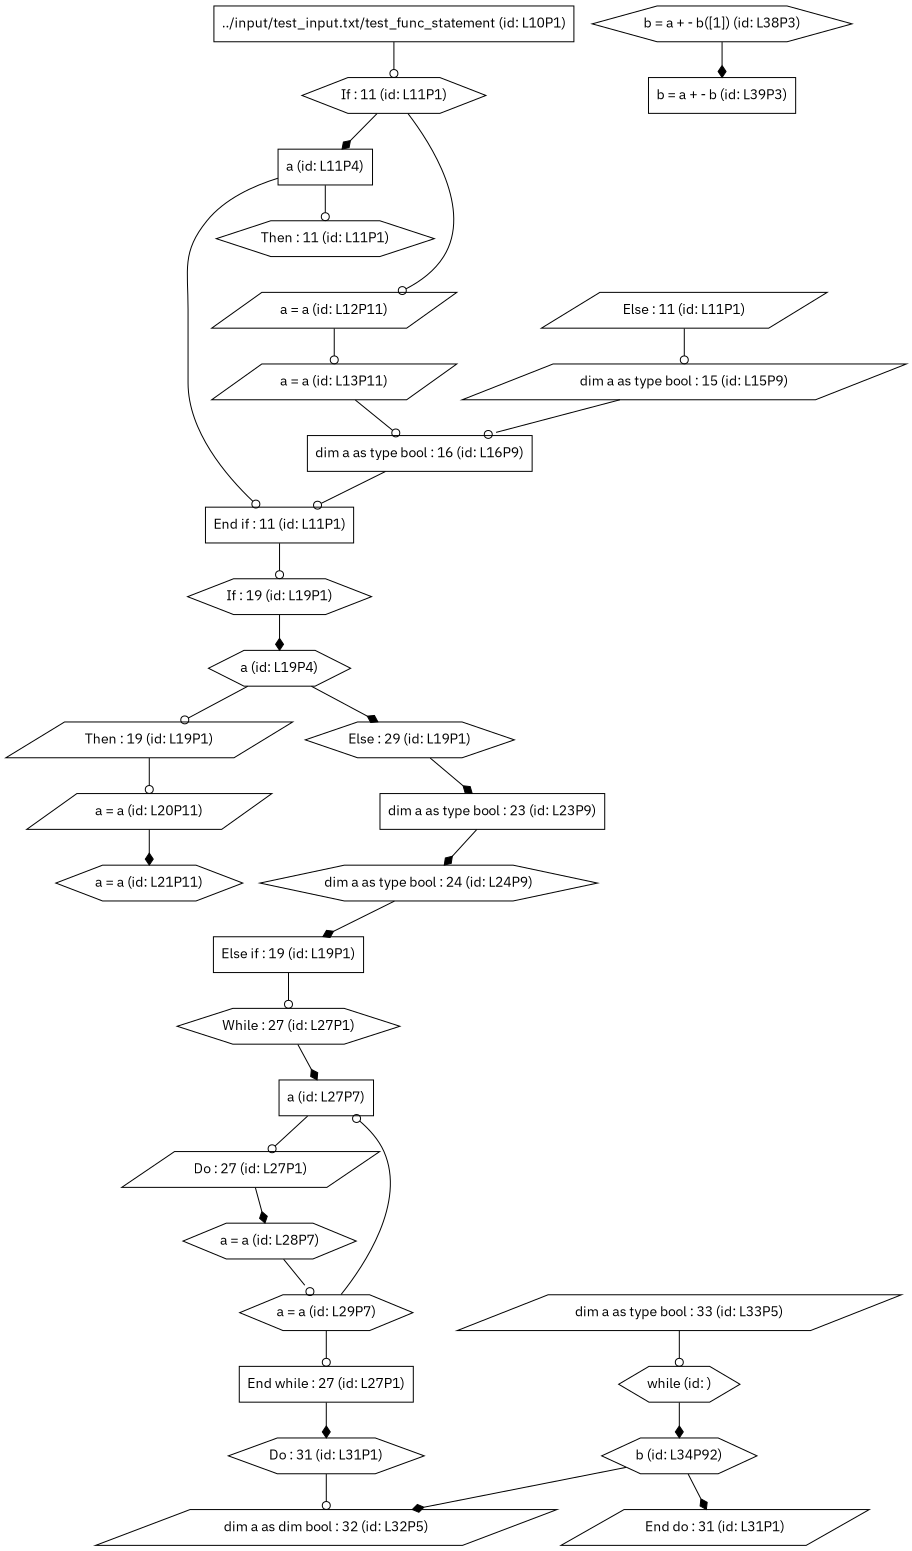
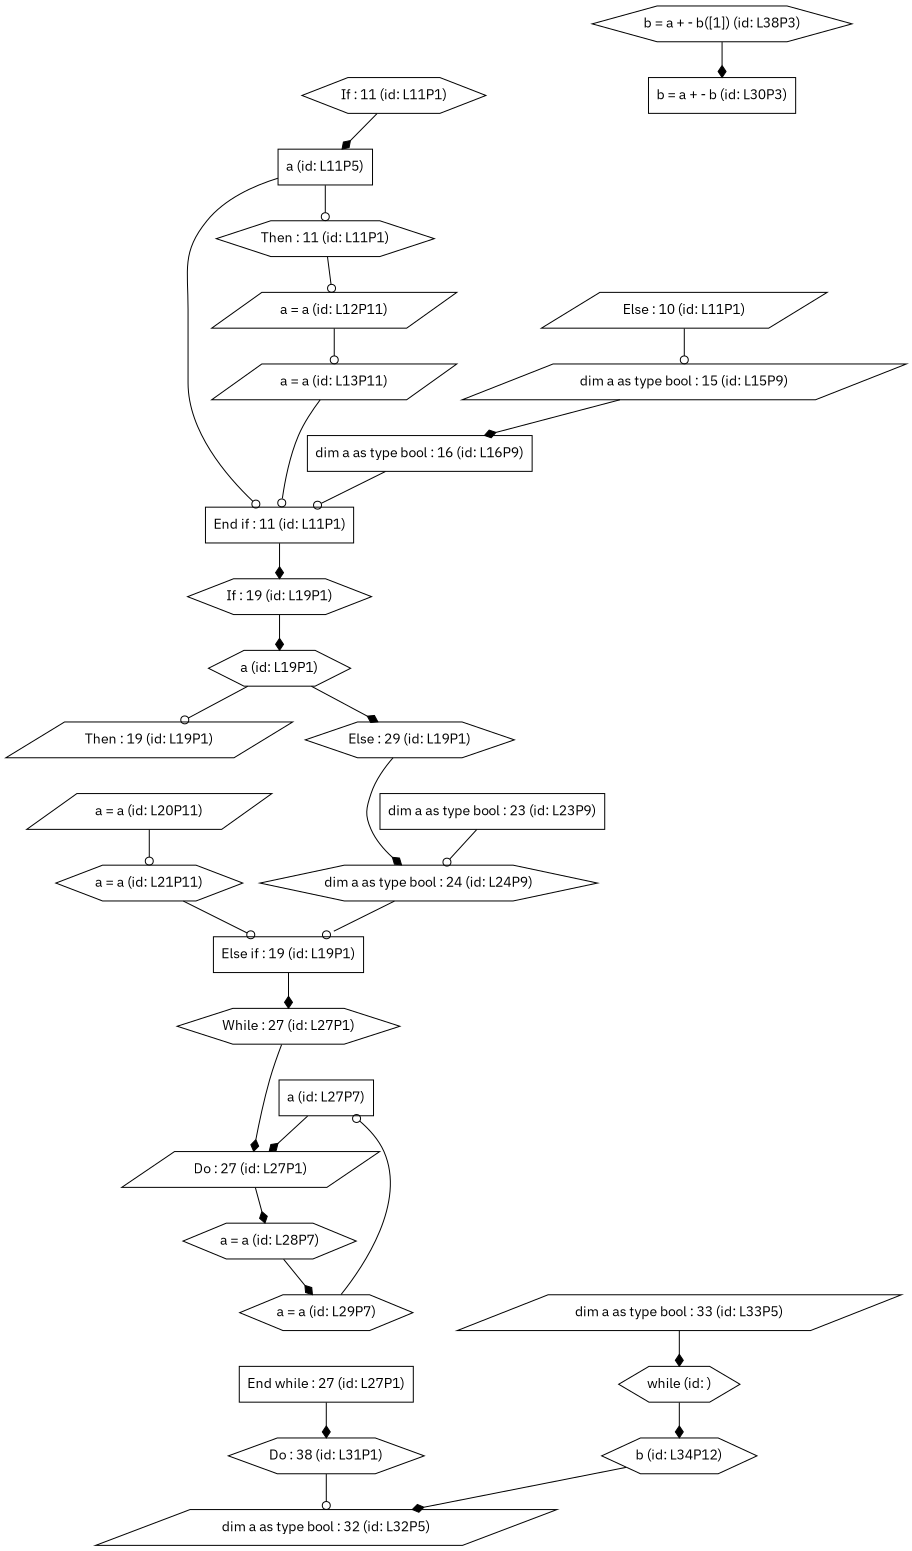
node "../input/test_input.txt/test_func_statement (id: L10P1)": removed
node "b = a + - b (id: L39P3)": label "b = a + - b (id: L39P3)" -> "b = a + - b (id: L30P3)"
node "a (id: L11P4)": label "a (id: L11P4)" -> "a (id: L11P5)"
edge "If : 11 (id: L11P1)" -> "a = a (id: L12P11)": now "Then : 11 (id: L11P1)" -> "a = a (id: L12P11)"
node "Else : 11 (id: L11P1)": label "Else : 11 (id: L11P1)" -> "Else : 10 (id: L11P1)"
edge "a = a (id: L13P11)" -> "dim a as type bool : 16 (id: L16P9)": now "a = a (id: L13P11)" -> "End if : 11 (id: L11P1)"
edge "dim a as type bool : 15 (id: L15P9)" -> "dim a as type bool : 16 (id: L16P9)": arrowhead odot -> diamond
edge "End if : 11 (id: L11P1)" -> "If : 19 (id: L19P1)": arrowhead odot -> diamond
node "a (id: L19P4)": label "a (id: L19P4)" -> "a (id: L19P1)"
edge "Then : 19 (id: L19P1)" -> "a = a (id: L20P11)": removed
edge "Else : 29 (id: L19P1)" -> "dim a as type bool : 23 (id: L23P9)": now "Else : 29 (id: L19P1)" -> "dim a as type bool : 24 (id: L24P9)"
edge "a = a (id: L20P11)" -> "a = a (id: L21P11)": arrowhead diamond -> odot
edge "dim a as type bool : 23 (id: L23P9)" -> "dim a as type bool : 24 (id: L24P9)": arrowhead diamond -> odot
edge "dim a as type bool : 24 (id: L24P9)" -> "Else if : 19 (id: L19P1)": arrowhead diamond -> odot
edge "a = a (id: L21P11)" -> "Else if : 19 (id: L19P1)": added
edge "Else if : 19 (id: L19P1)" -> "While : 27 (id: L27P1)": arrowhead odot -> diamond
edge "While : 27 (id: L27P1)" -> "a (id: L27P7)": now "While : 27 (id: L27P1)" -> "Do : 27 (id: L27P1)"
edge "a (id: L27P7)" -> "Do : 27 (id: L27P1)": arrowhead odot -> diamond
edge "a = a (id: L28P7)" -> "a = a (id: L29P7)": arrowhead odot -> diamond
edge "a = a (id: L29P7)" -> "End while : 27 (id: L27P1)": removed
edge "dim a as type bool : 33 (id: L33P5)" -> "while (id: )": arrowhead odot -> diamond
node "Do : 31 (id: L31P1)": label "Do : 31 (id: L31P1)" -> "Do : 38 (id: L31P1)"
node "b (id: L34P92)": label "b (id: L34P92)" -> "b (id: L34P12)"
node "dim a as dim bool : 32 (id: L32P5)": label "dim a as dim bool : 32 (id: L32P5)" -> "dim a as type bool : 32 (id: L32P5)"
node "End do : 31 (id: L31P1)": removed
